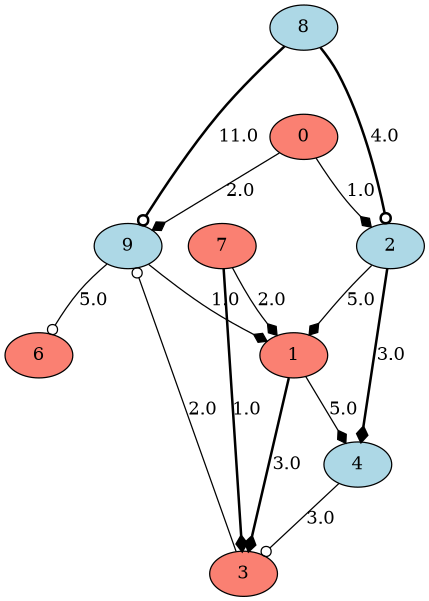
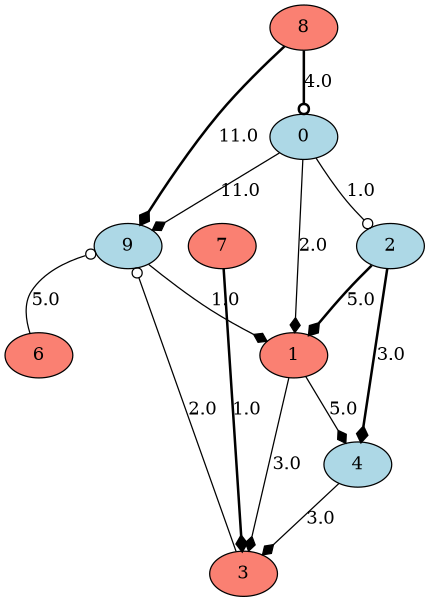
node "8": fillcolor lightblue -> salmon
edge "8" -> "9": arrowhead odot -> diamond
edge "8" -> "2": now "8" -> "0"
node "0": fillcolor salmon -> lightblue
edge "0" -> "2": arrowhead diamond -> odot
edge "0" -> "9": label "2.0" -> "11.0"
edge "9" -> "6": reversed
edge "2" -> "1": style solid -> bold
edge "7" -> "1": now "0" -> "1"
edge "1" -> "3": style bold -> solid
edge "4" -> "3": arrowhead odot -> diamond
